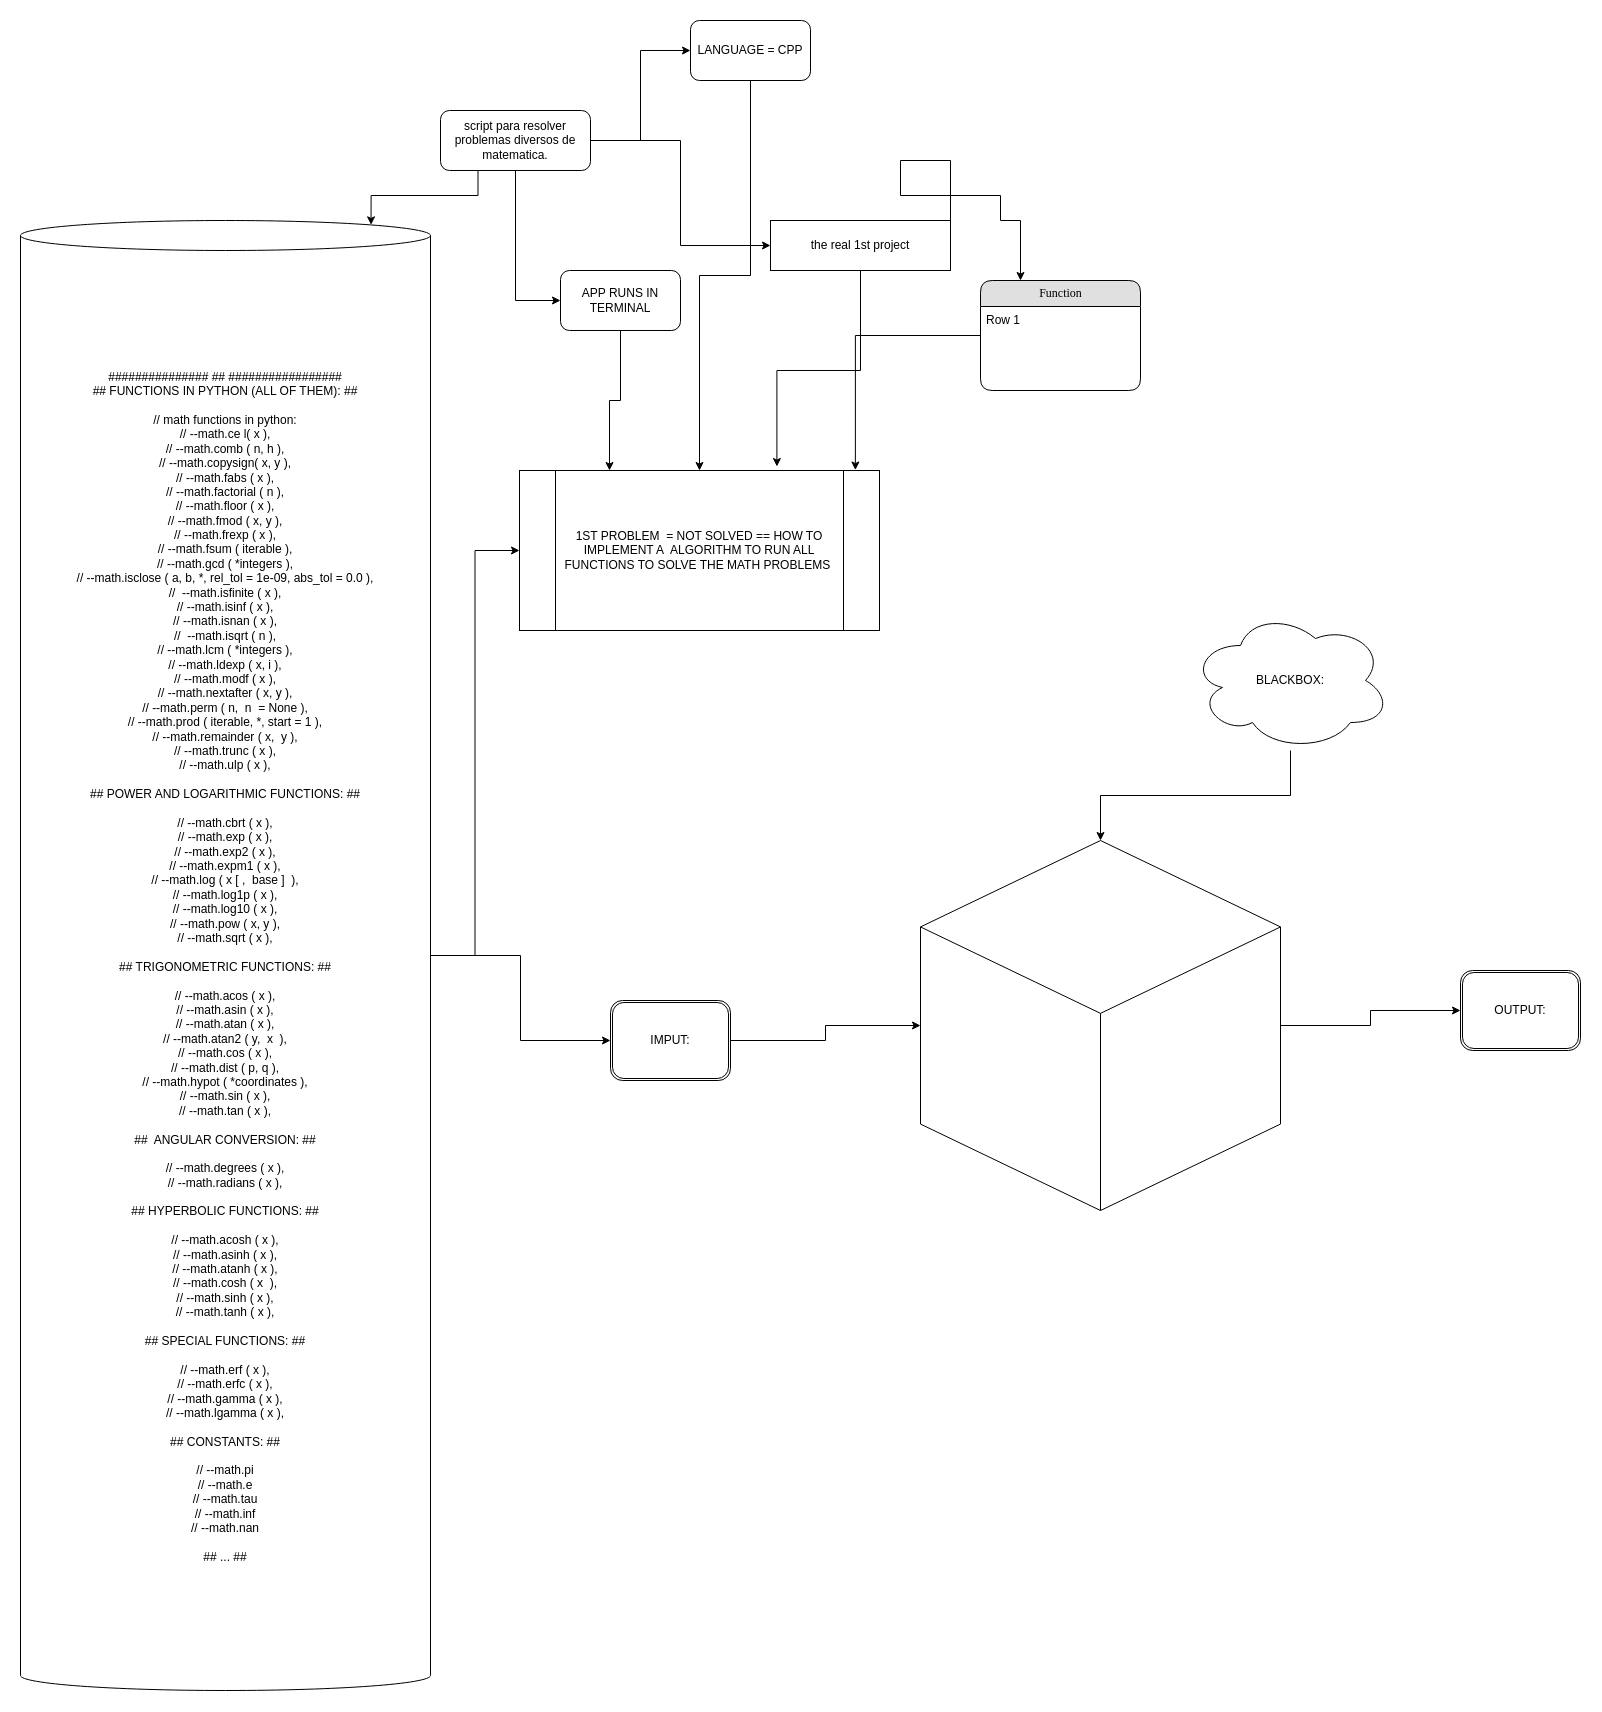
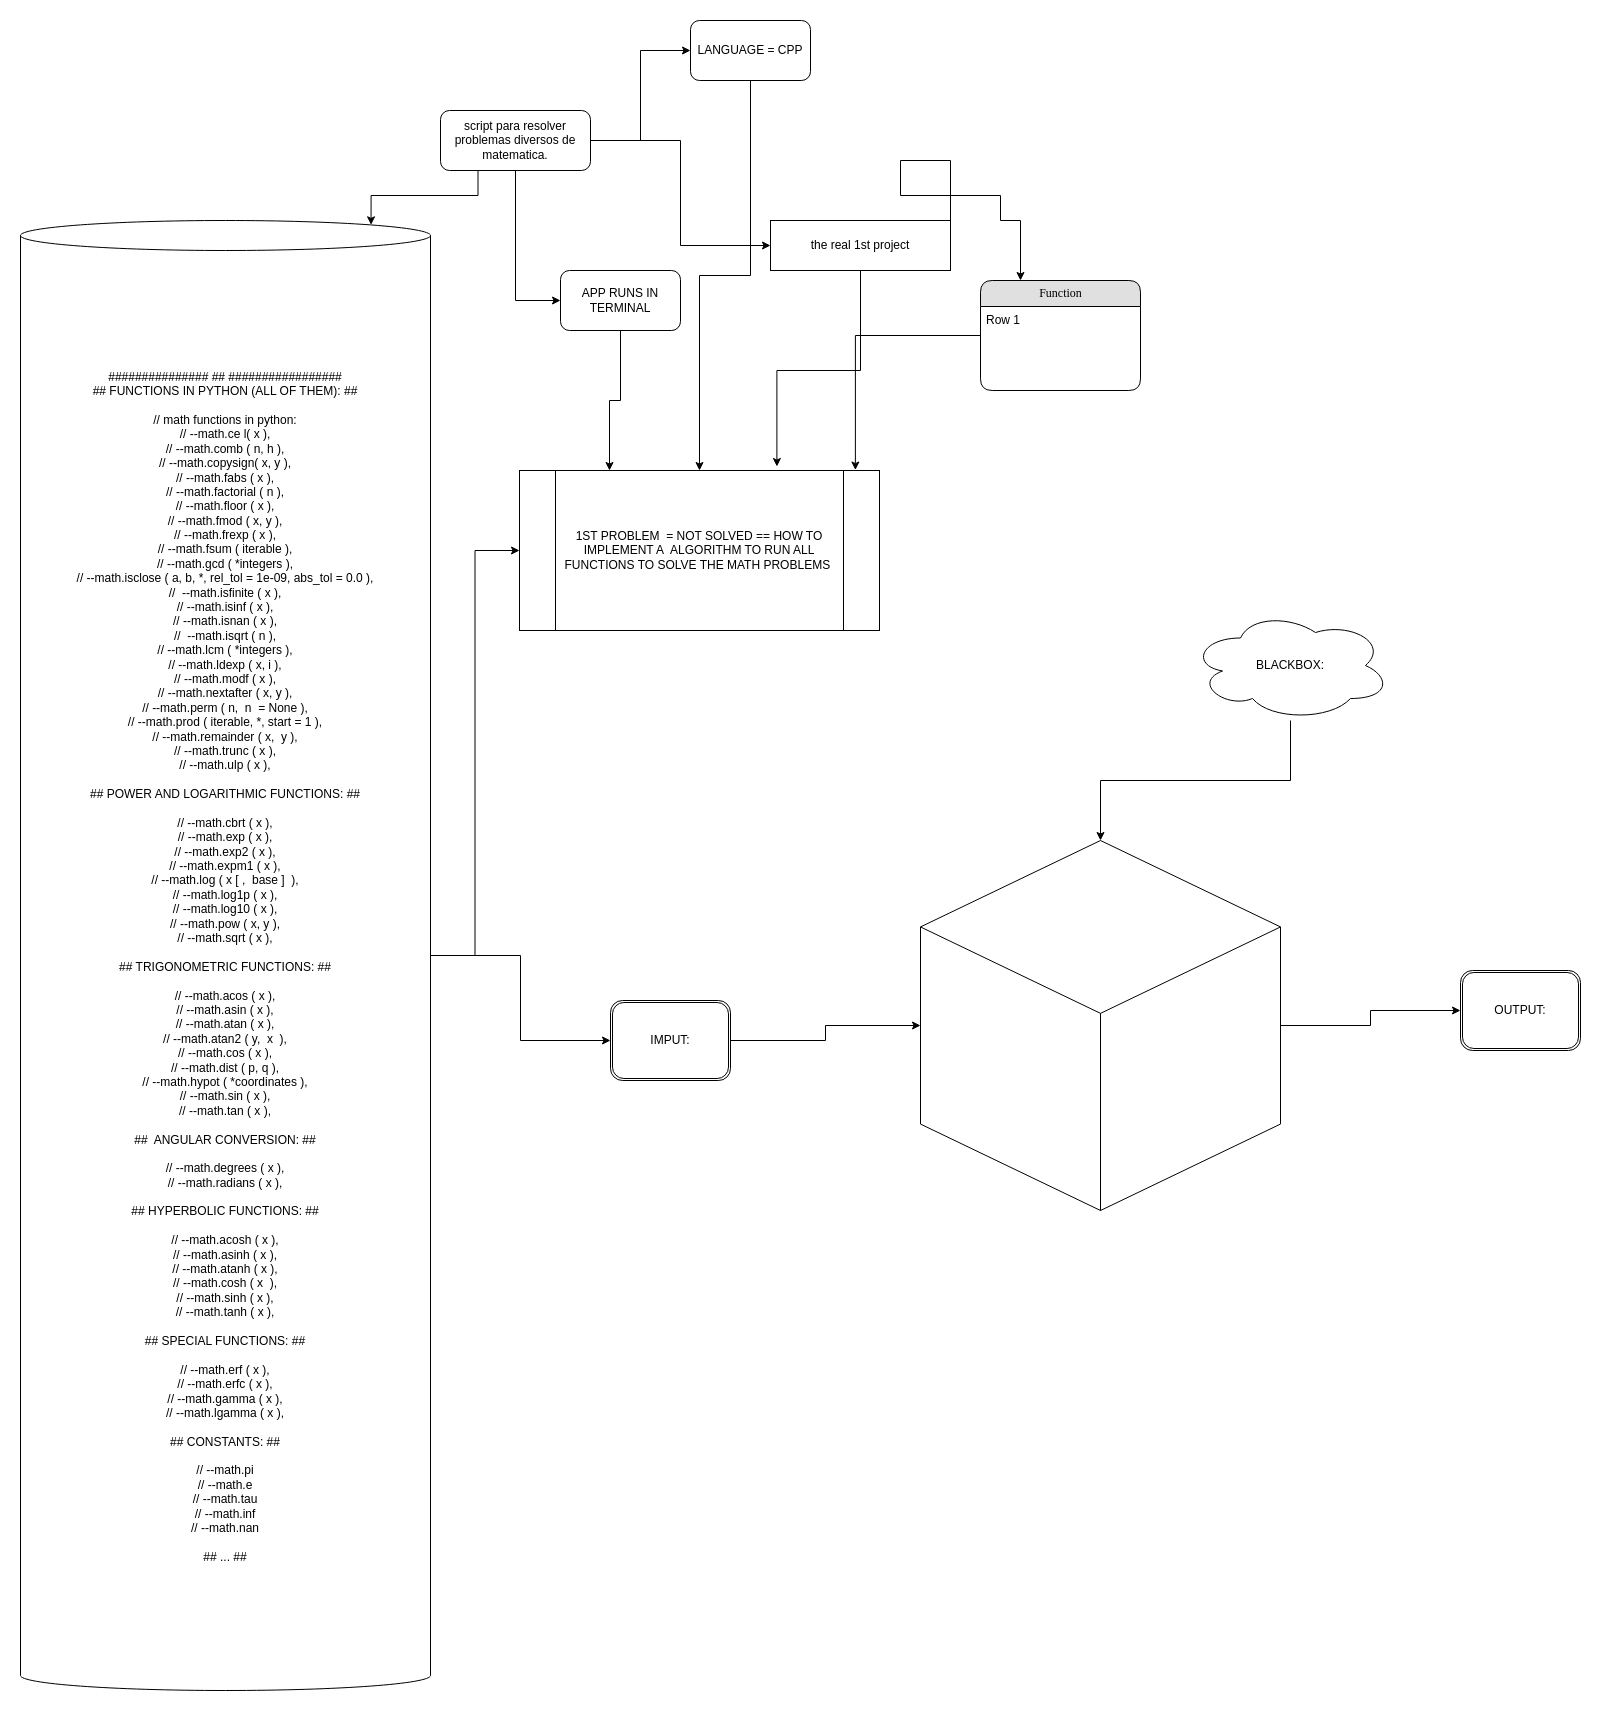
node "BLACKBOX:": size 200x140 -> 200x110
